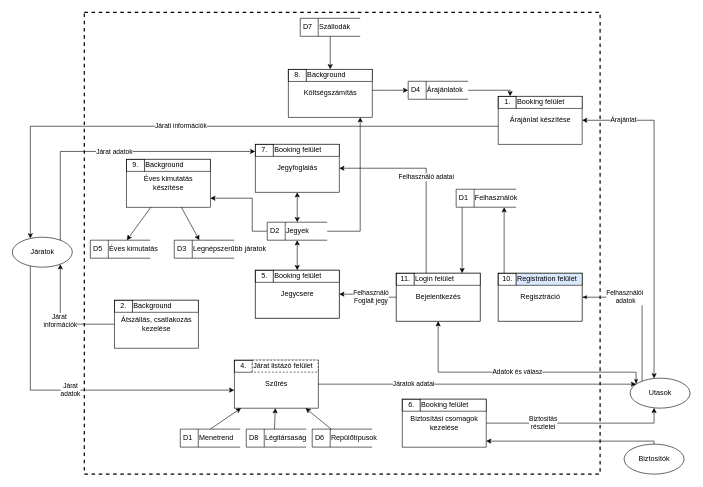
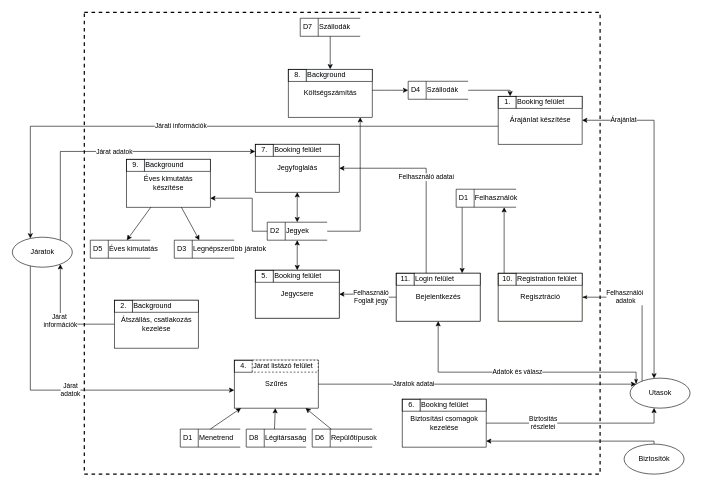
node "D4 Árajánlatok": label "D4 Árajánlatok" -> "D4 Szállodák"
node "Registration felület": fillcolor #dae8fc -> #ffffff
